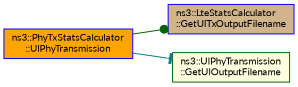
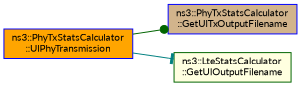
node "ns3::LteStatsCalculator ::GetUlTxOutputFilename": label "ns3::LteStatsCalculator ::GetUlTxOutputFilename" -> "ns3::PhyTxStatsCalculator ::GetUlTxOutputFilename"
node "ns3::UlPhyTransmission ::GetUlOutputFilename": label "ns3::UlPhyTransmission ::GetUlOutputFilename" -> "ns3::LteStatsCalculator ::GetUlOutputFilename"
